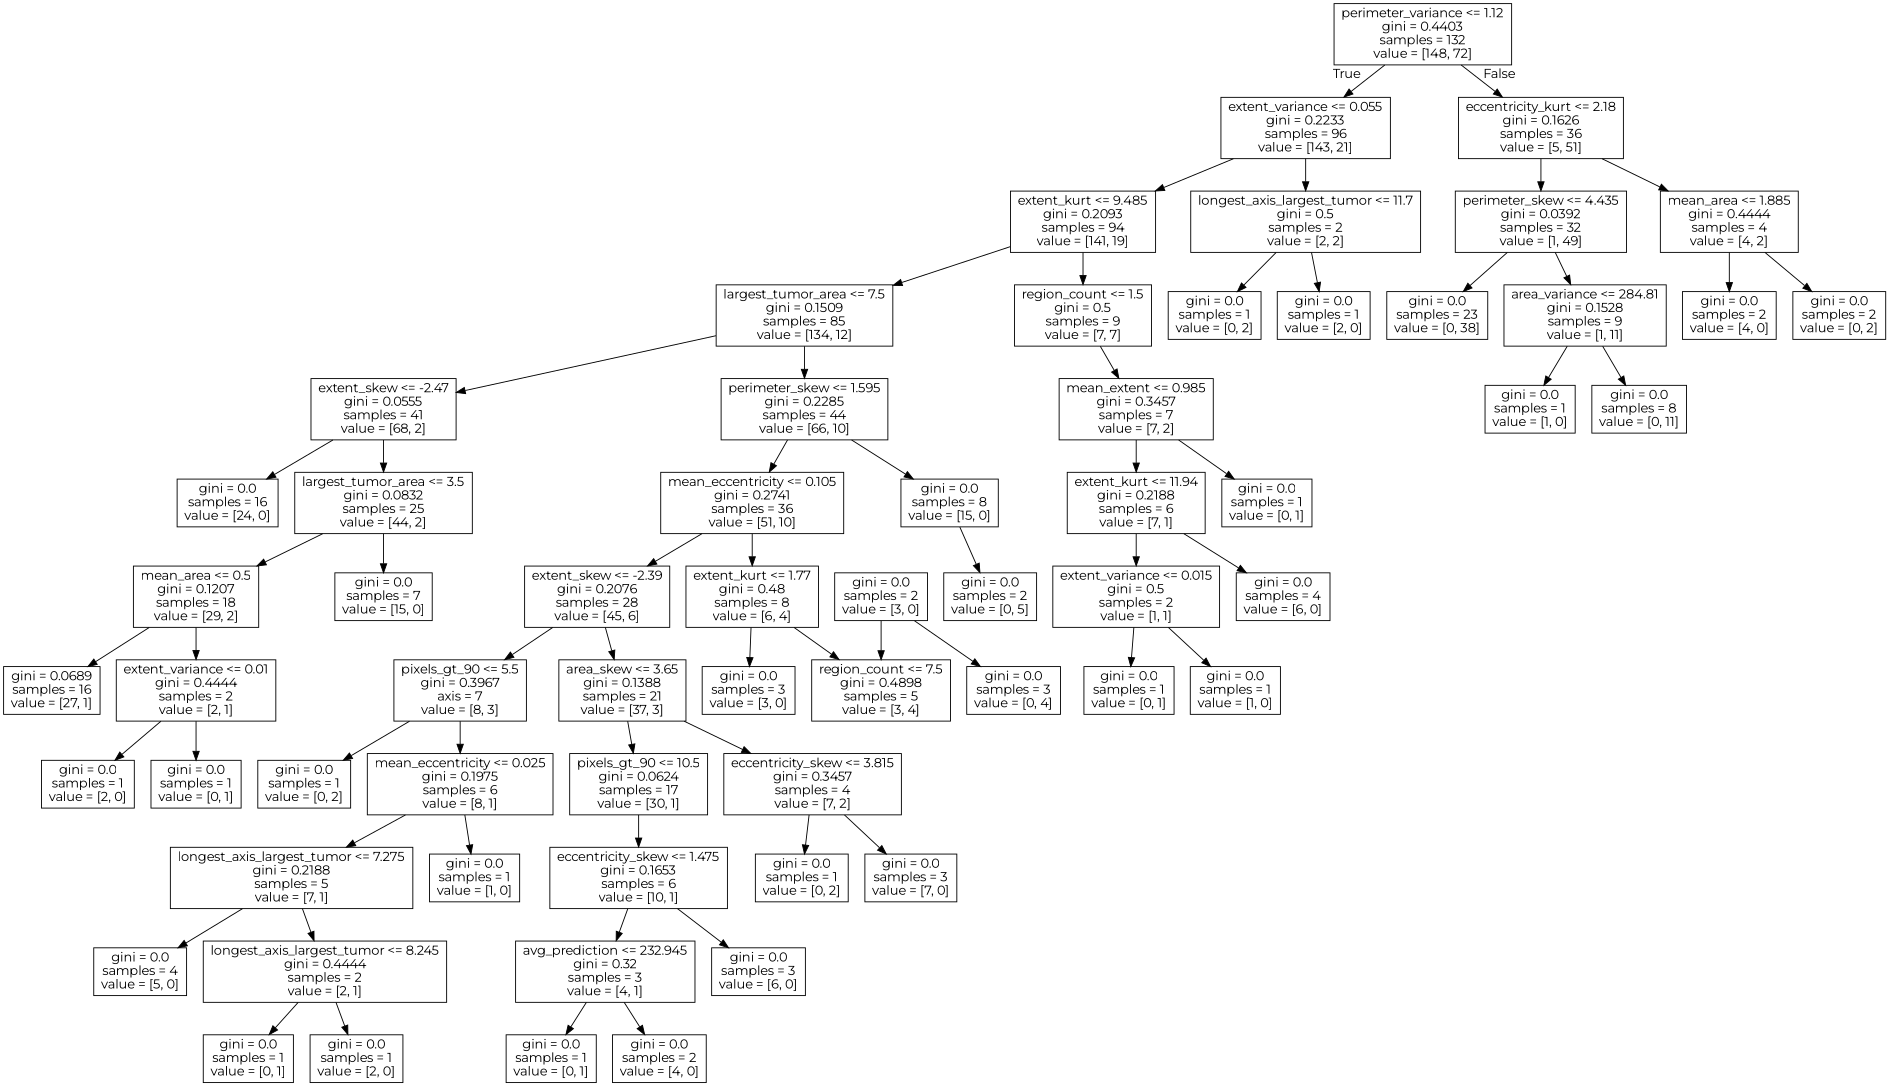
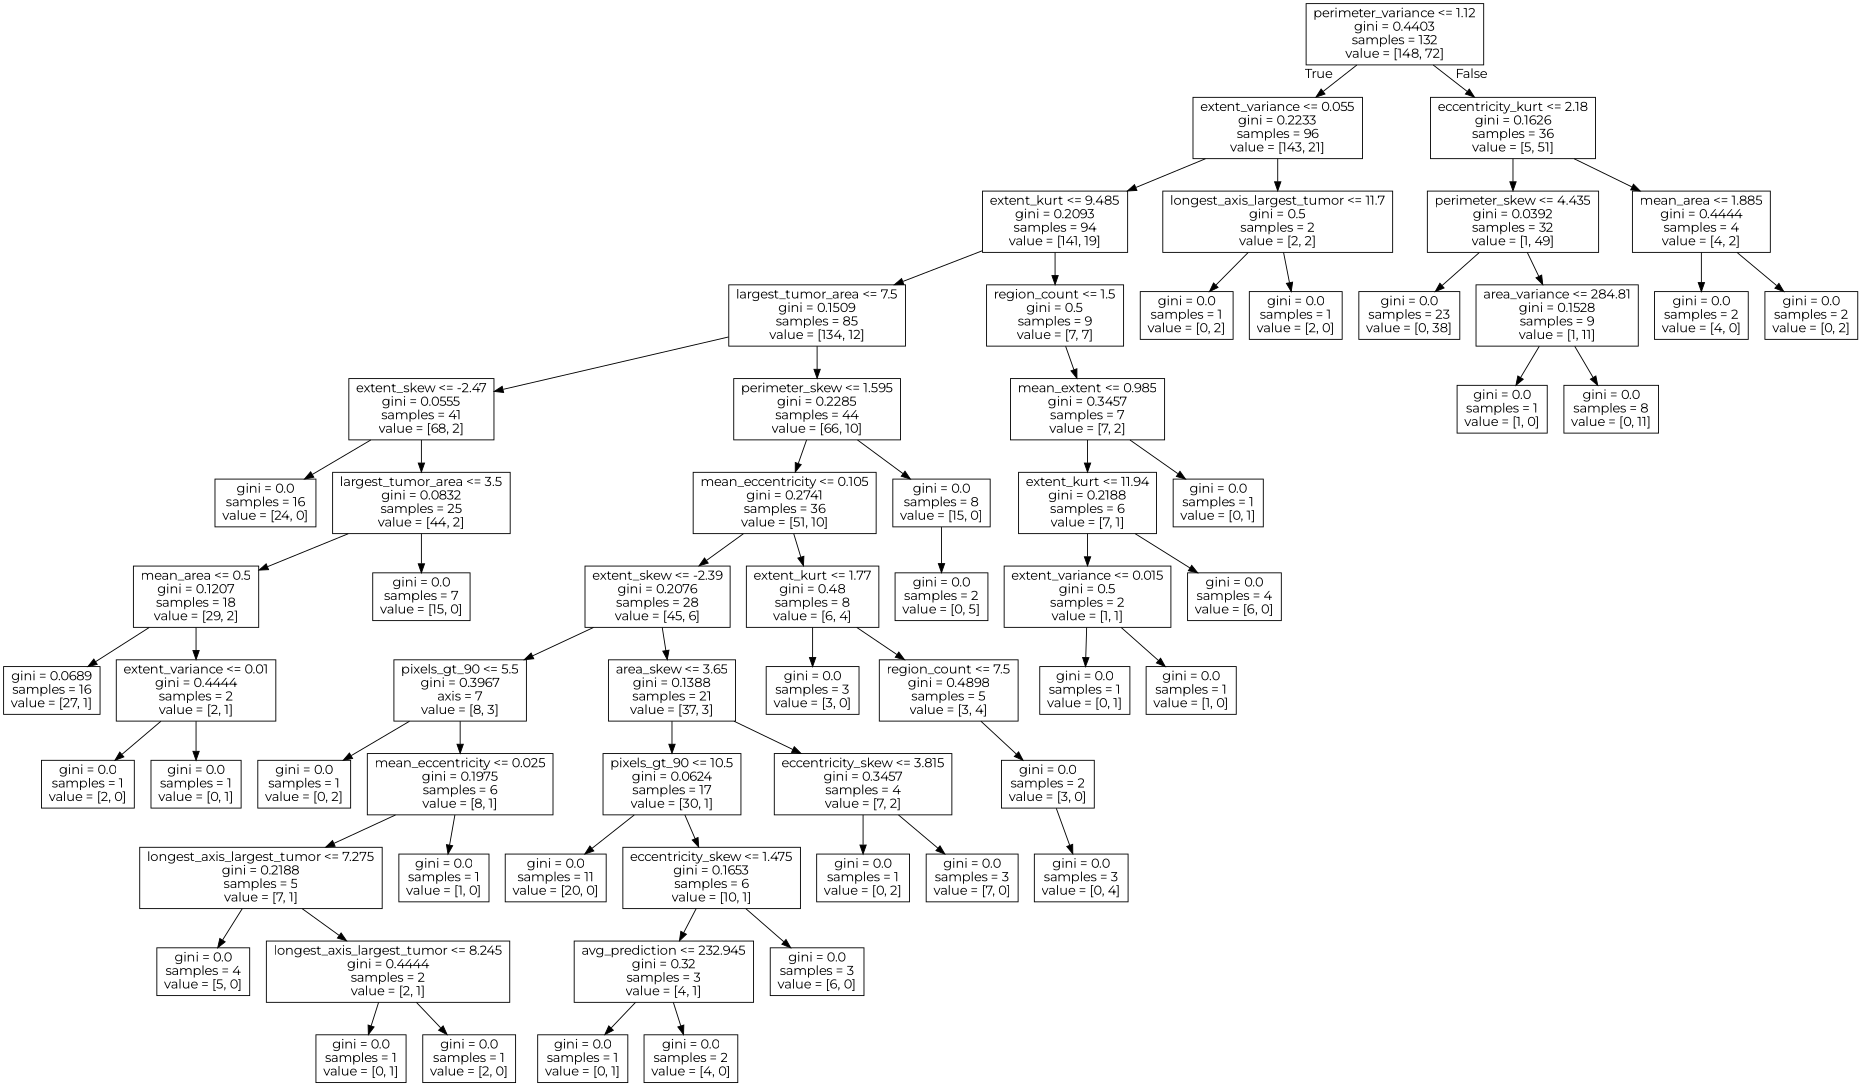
edge "gini = 0.0 samples = 2 value = [3, 0]" -> "region_count <= 7.5 gini = 0.4898 samples = 5 value = [3, 4]": reversed
node "gini = 0.0 samples = 11 value = [20, 0]": added
